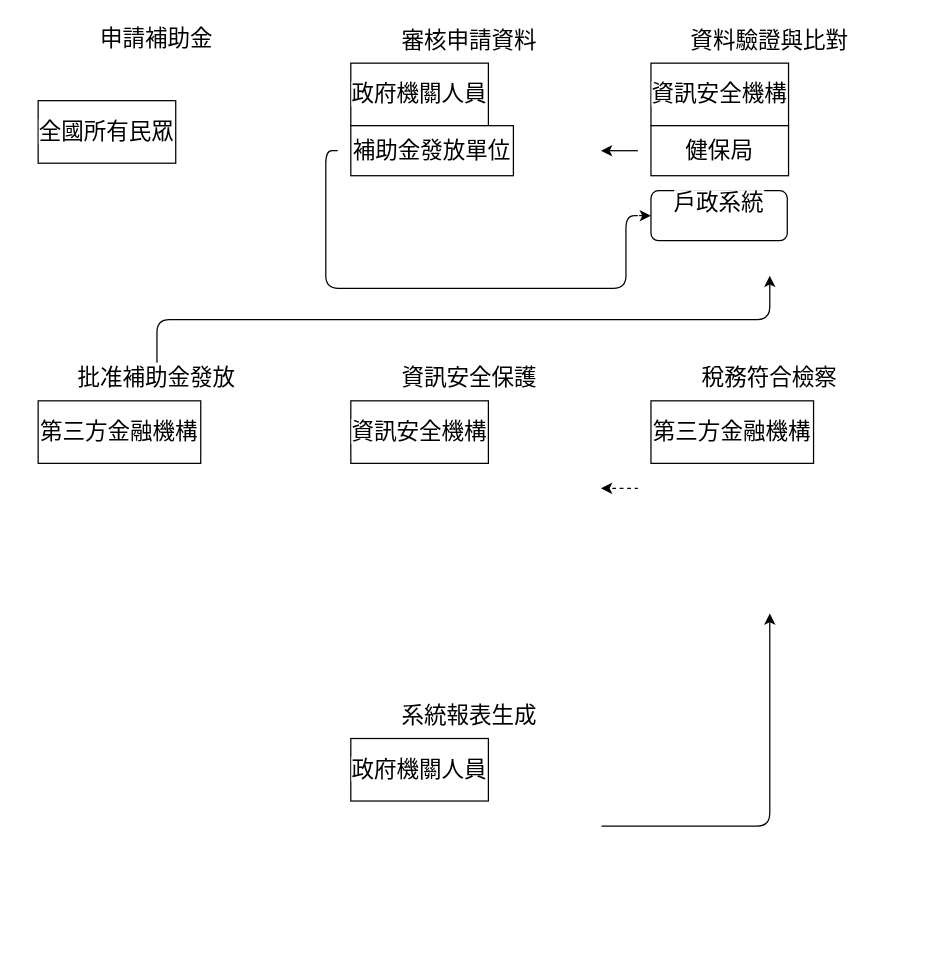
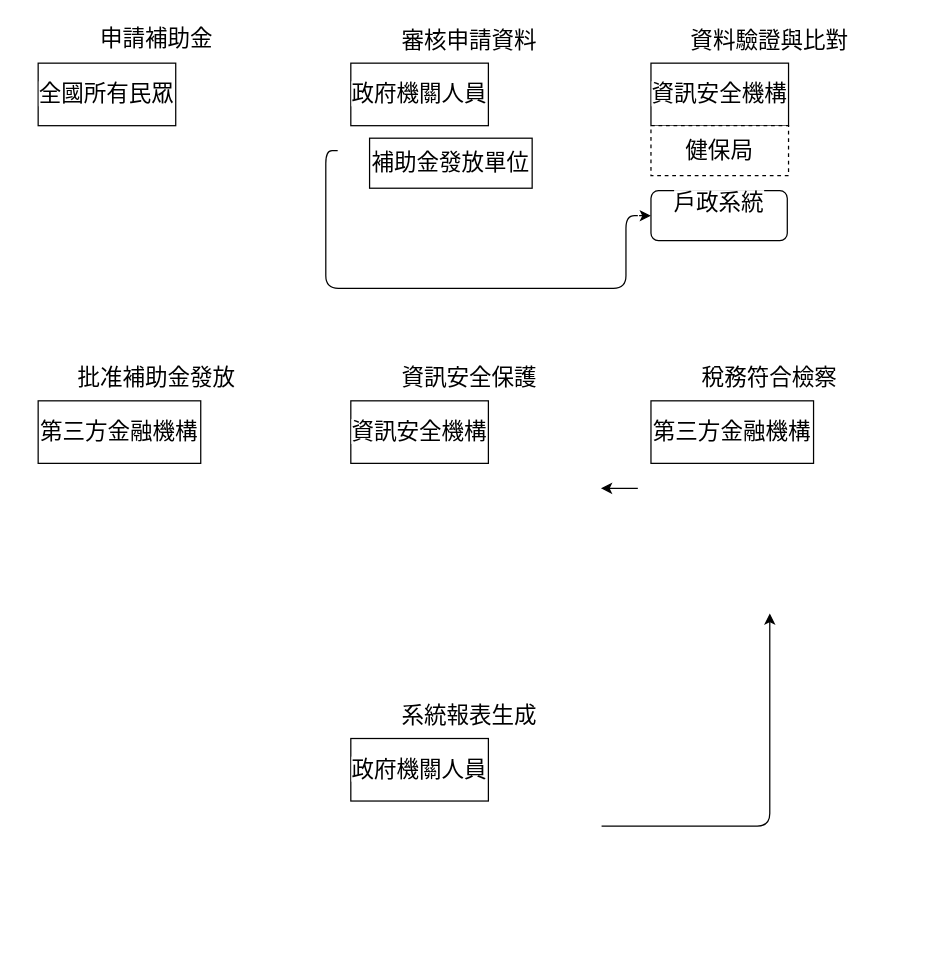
node "全國所有民眾": moved (107, 132) -> (107, 94)
node "補助金發放單位": moved (432, 151) -> (451, 163)
edge "資料驗證與比對" -> "審核申請資料": removed
node "健保局": style solid -> dashed
edge "批准補助金發放" -> "資料驗證與比對": removed
edge "稅務符合檢察" -> "資訊安全保護": style dashed -> solid
